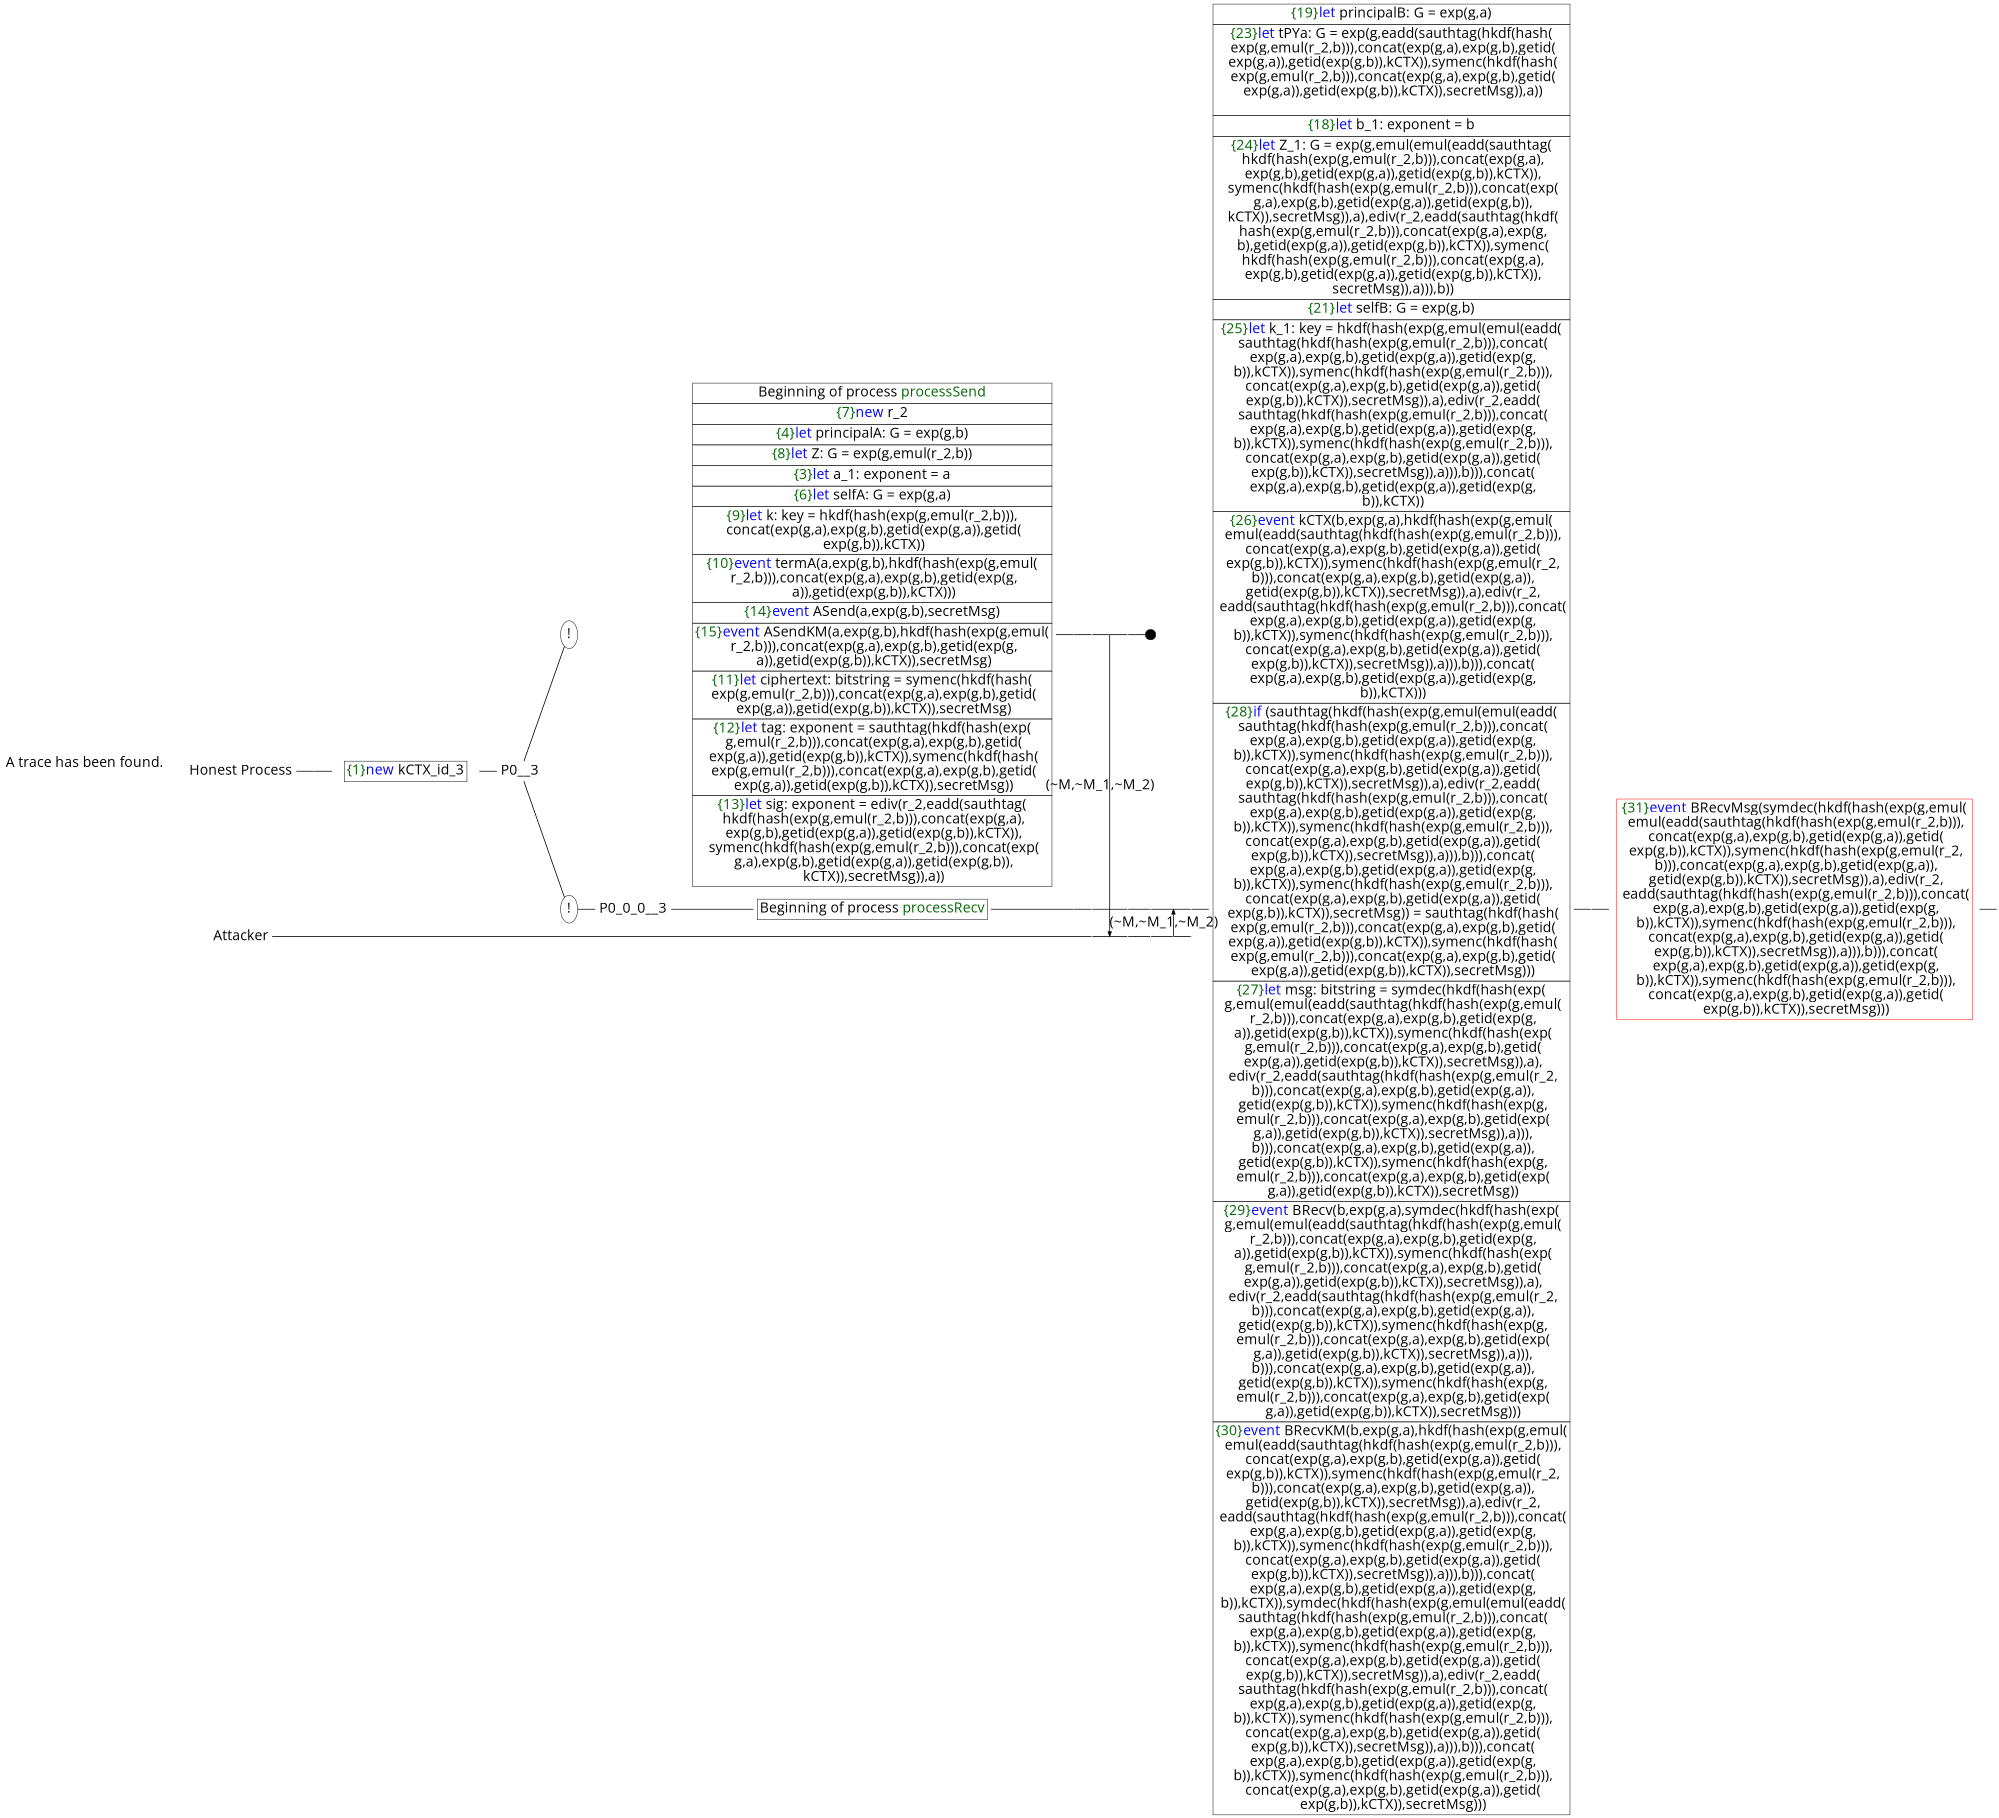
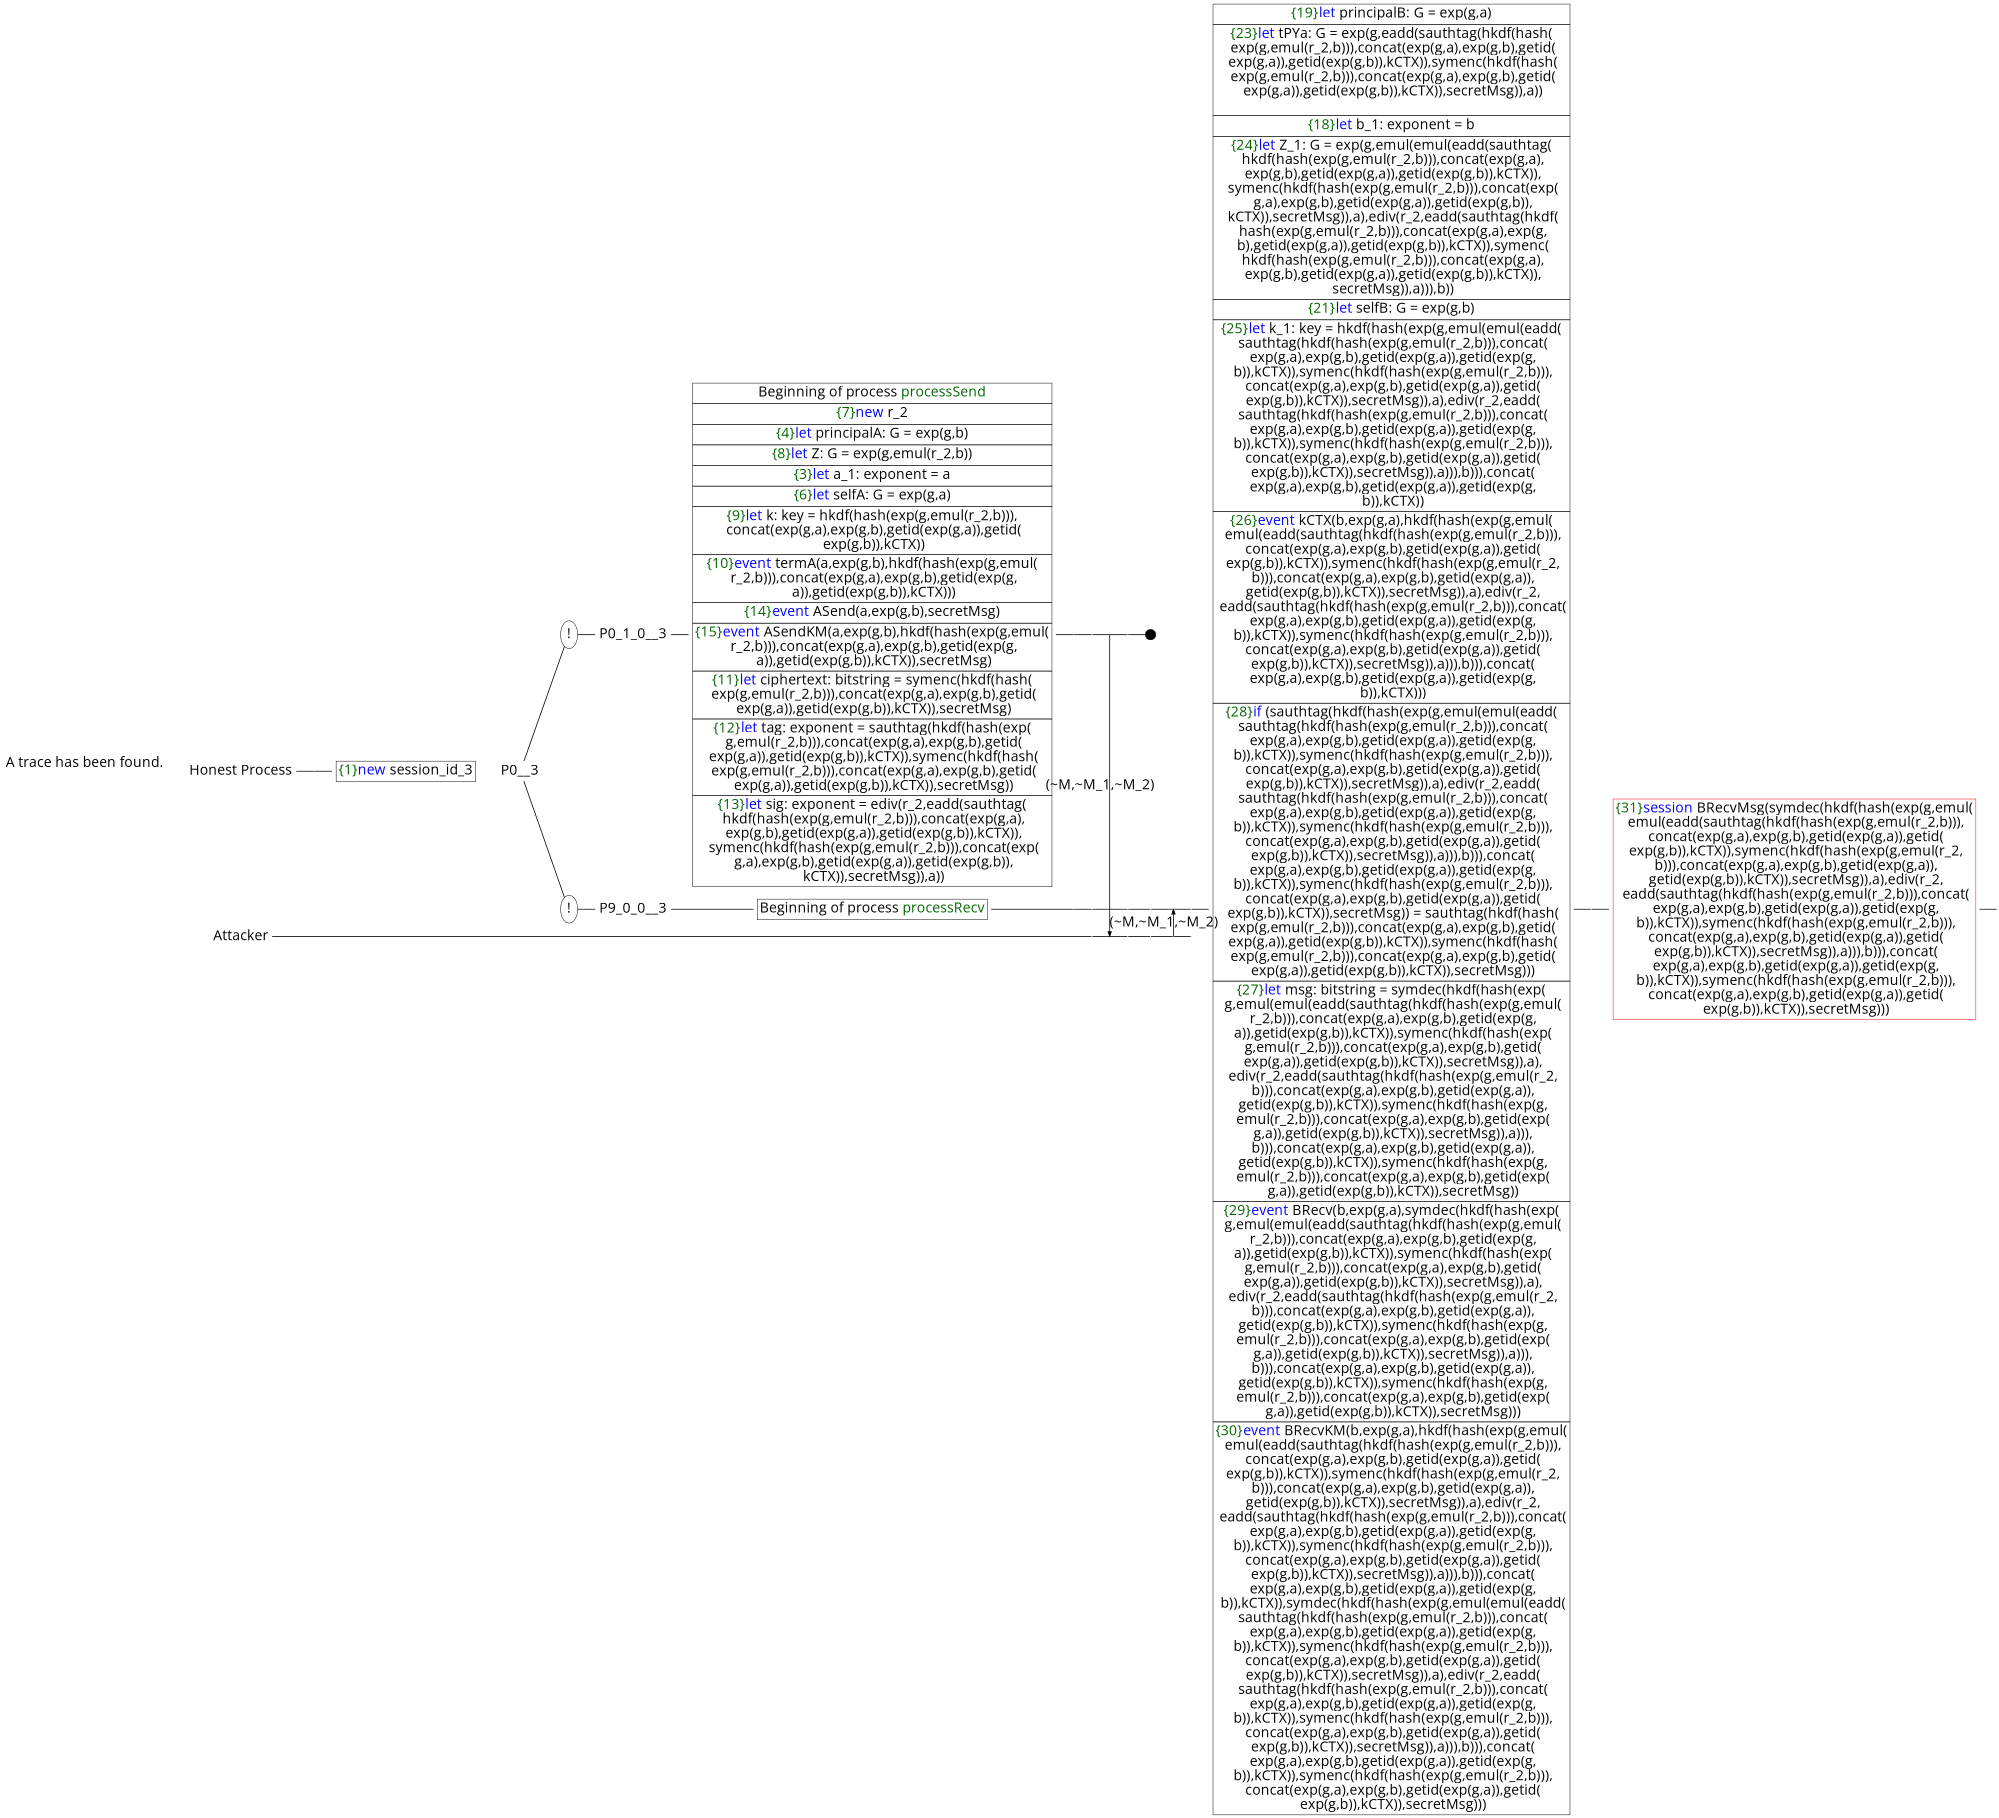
node "P0_1_0__3": added
node "{1}": text "kCTX_id_3" -> "session_id_3"
edge "{1}" -- "P0__3": removed
node "{31}": text "event" -> "session"
node "P0_0_0__3": label "P0_0_0__3" -> "P9_0_0__3"
